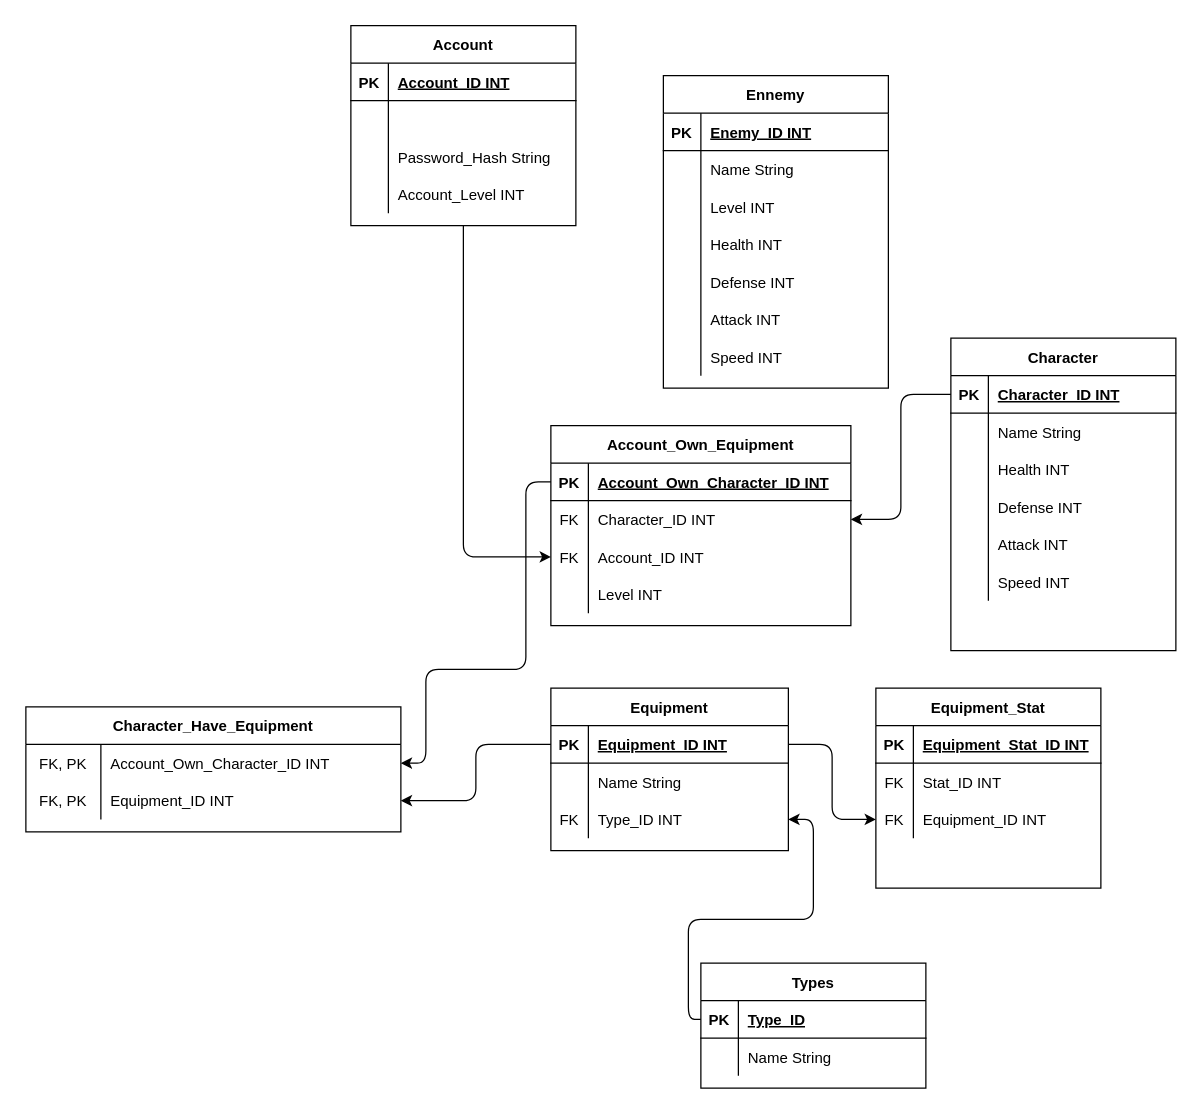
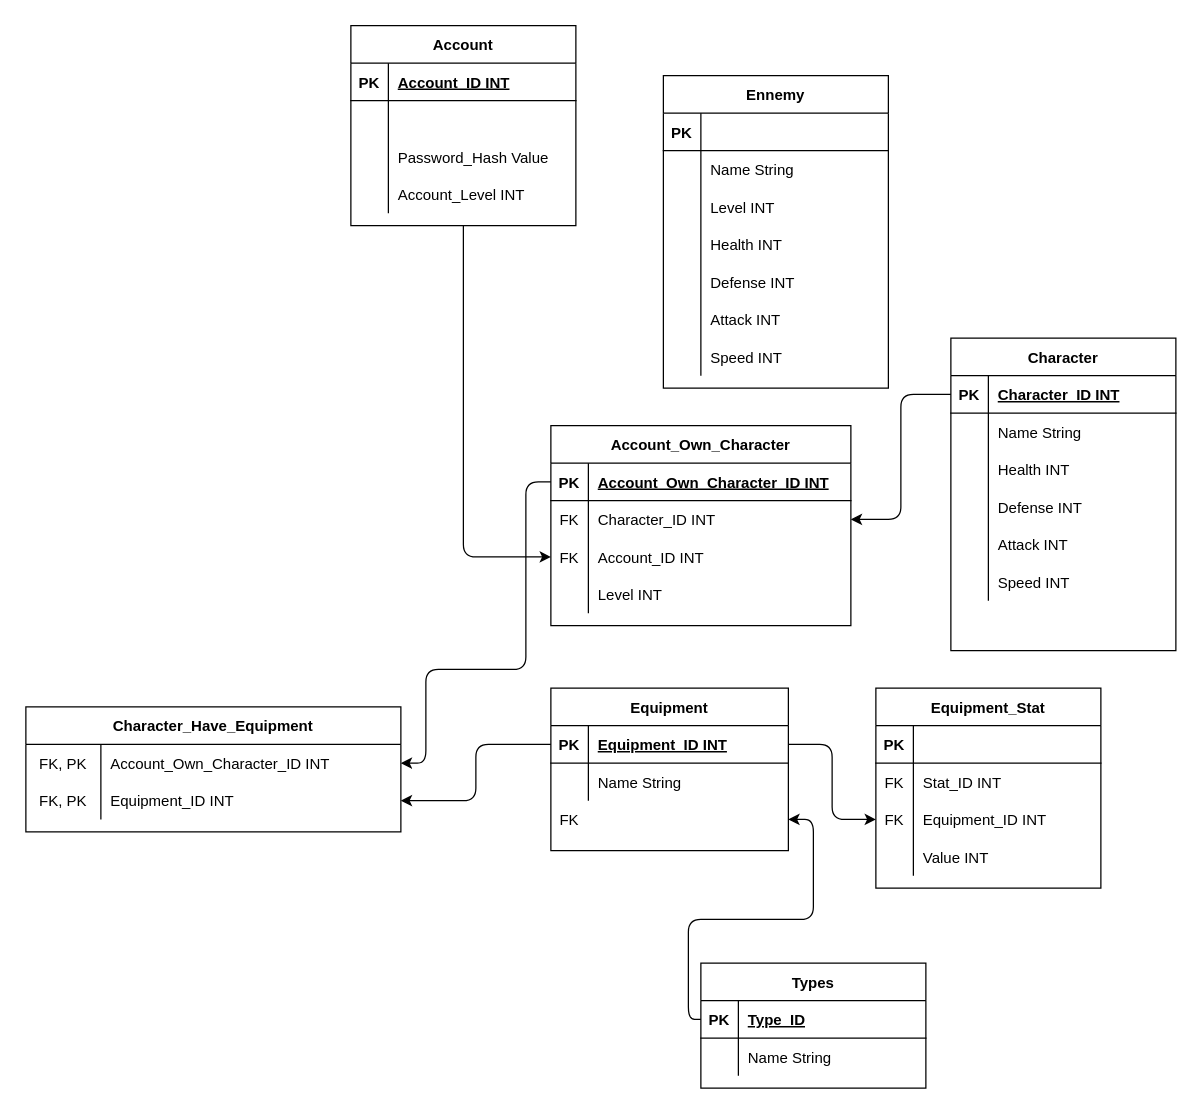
node "Enemy_ID INT": removed
node "Password_Hash String": label "Password_Hash String" -> "Password_Hash Value"
node "Account_Own_Equipment": label "Account_Own_Equipment" -> "Account_Own_Character"
node "Equipment_Stat_ID INT": removed
node "Type_ID INT": removed
node "Value INT": added
